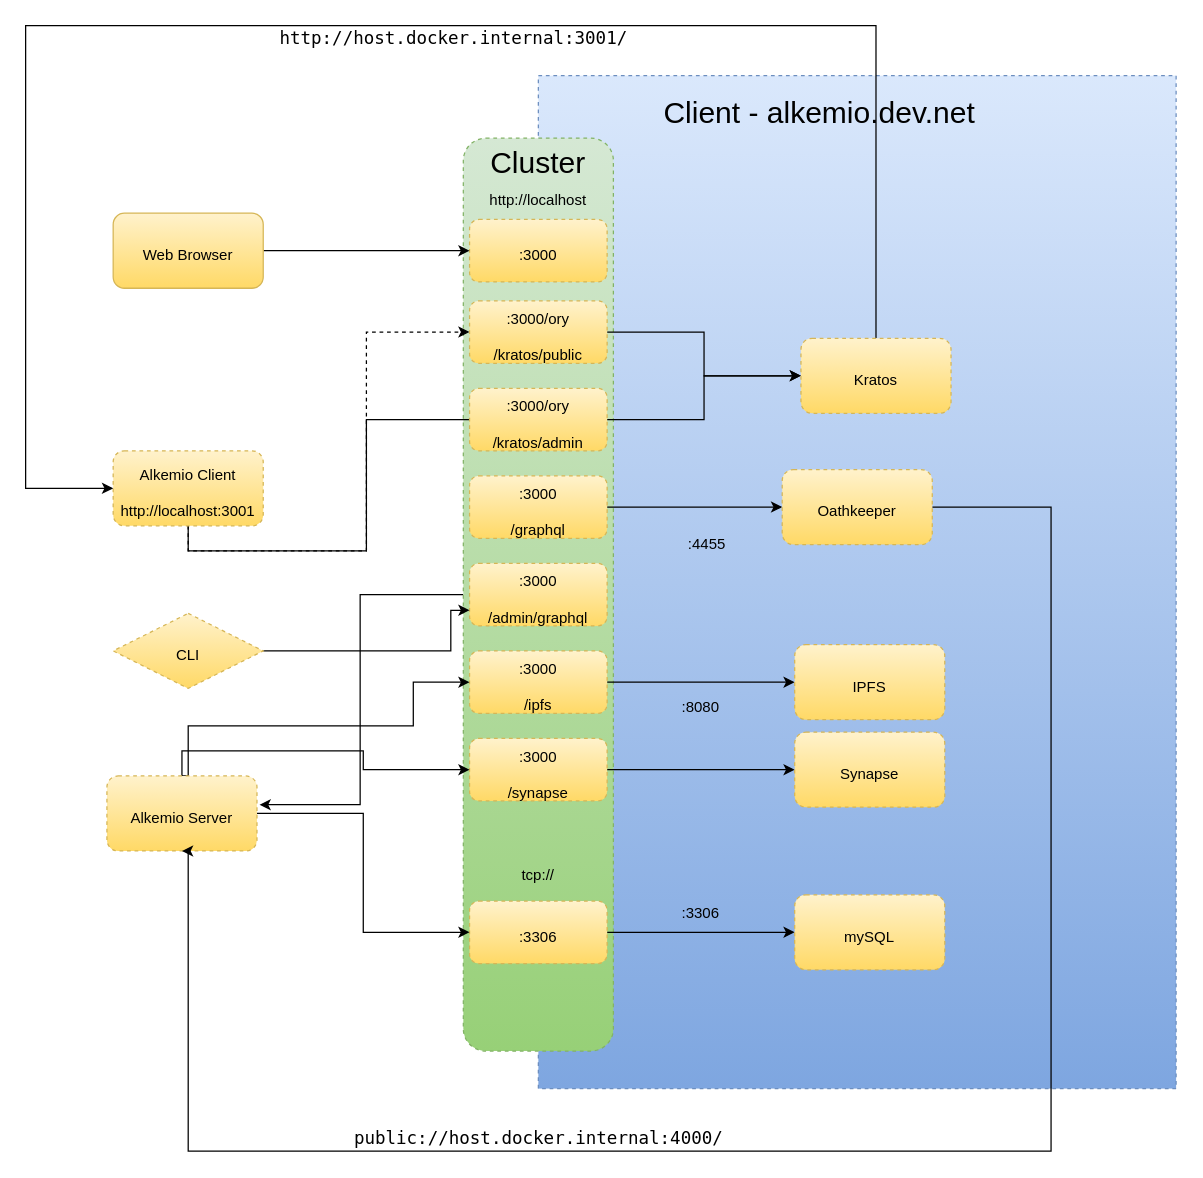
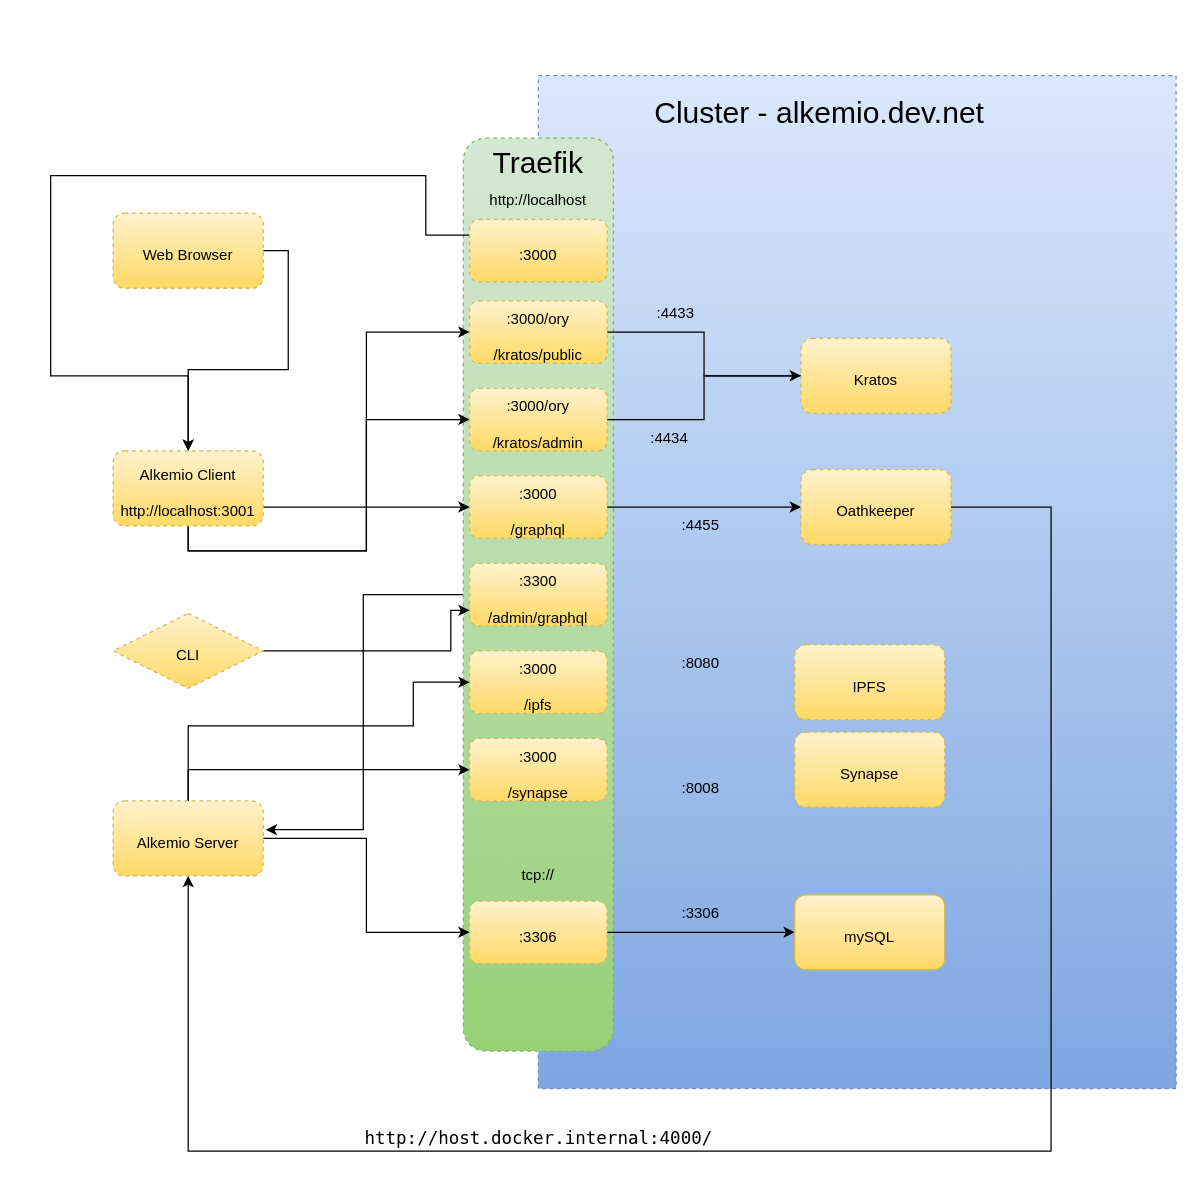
edge "Kratos" -> "Alkemio Client http://localhost:3001": removed
node "http://host.docker.internal:3001/": removed
node "Client - alkemio.dev.net": label "Client - alkemio.dev.net" -> "Cluster - alkemio.dev.net"
node "Cluster": label "Cluster" -> "Traefik"
edge ":3000" -> "Alkemio Client http://localhost:3001": added
node "Web Browser": style solid -> dashed
edge "Web Browser" -> ":3000": now "Web Browser" -> "Alkemio Client http://localhost:3001"
node ":4433": added
edge "Alkemio Client http://localhost:3001" -> ":3000/ory /kratos/public": style dashed -> solid
edge ":3000/ory /kratos/admin" -> "Kratos": arrowhead classic -> none
edge ":3000/ory /kratos/admin" -- "Alkemio Client http://localhost:3001": arrowhead none -> classic
node ":4434": added
edge "Alkemio Client http://localhost:3001" -> ":3000 /graphql": added
node "Oathkeeper": moved (857, 507) -> (876, 507)
node ":4455": moved (707, 544) -> (701, 526)
node ":3000 /admin/graphql": label ":3000 /admin/graphql" -> ":3300 /admin/graphql"
edge ":3000 /ipfs" -> "IPFS": removed
node ":8080": moved (701, 707) -> (701, 663)
edge ":3000 /synapse" -> "Synapse": removed
node ":8008": added
node "Alkemio Server": moved (182, 813) -> (188, 838)
node "mySQL": style dashed -> solid
node "public://host.docker.internal:4000/": label "public://host.docker.internal:4000/" -> "http://host.docker.internal:4000/"
